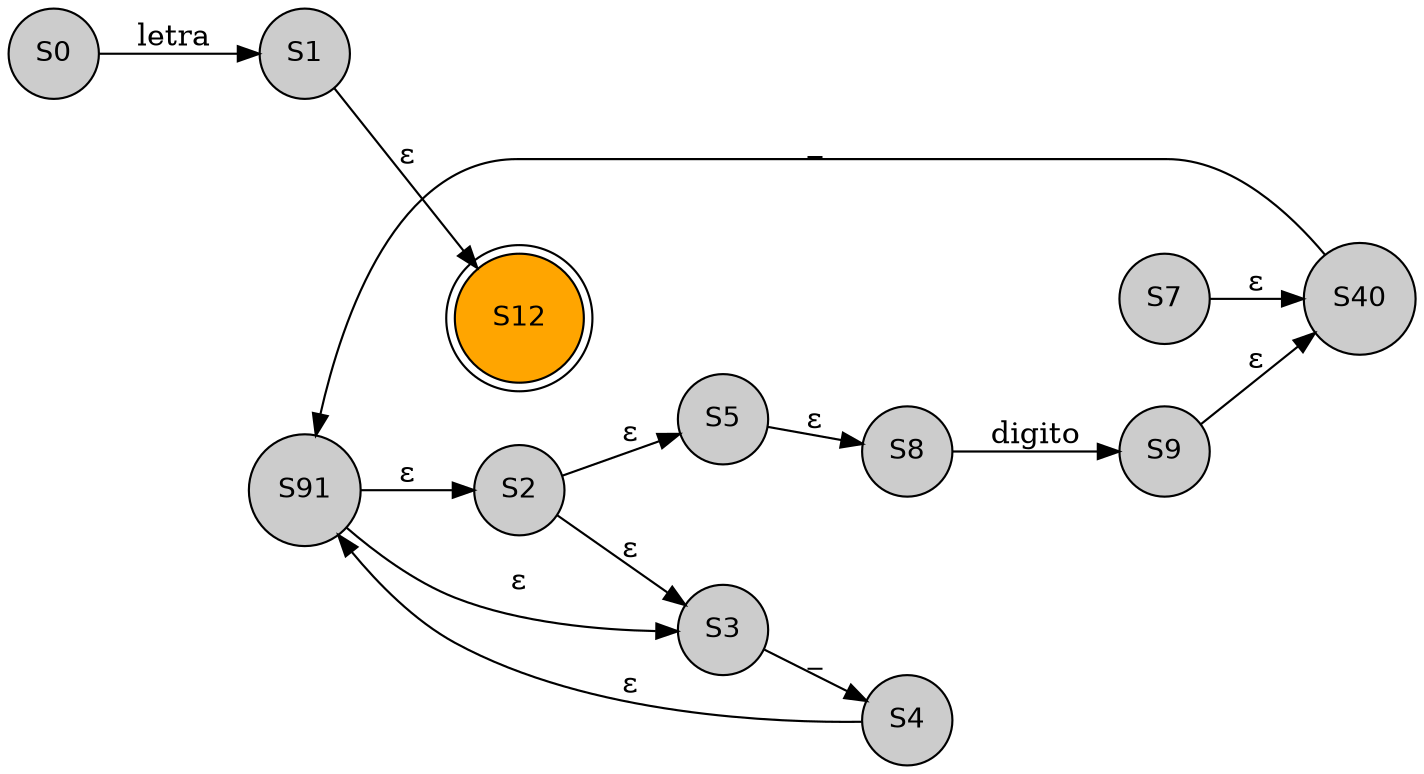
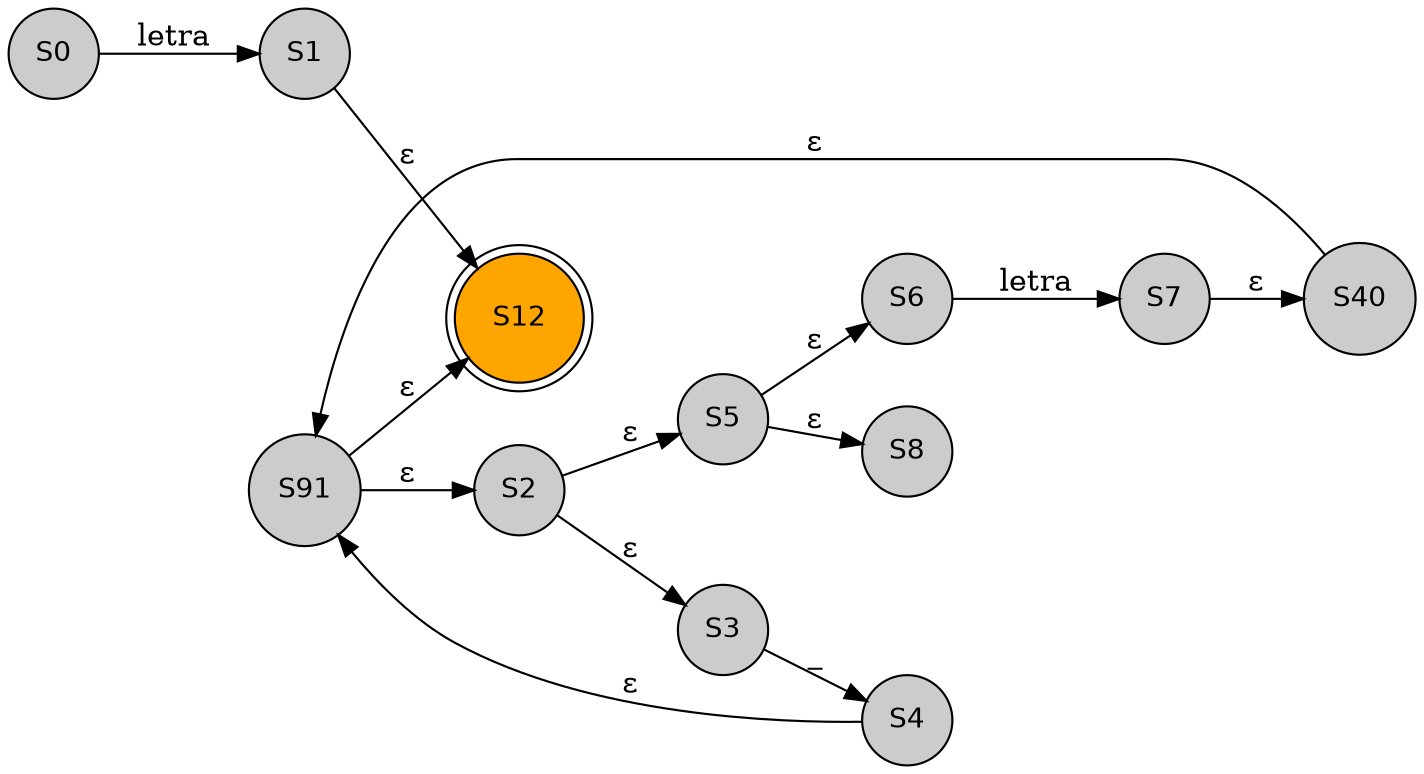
edge "S40" -> "S91": label "_" -> "ε"
node "S6": added
node "S9": removed
edge "S91" -> "S3": now "S91" -> "S12"
